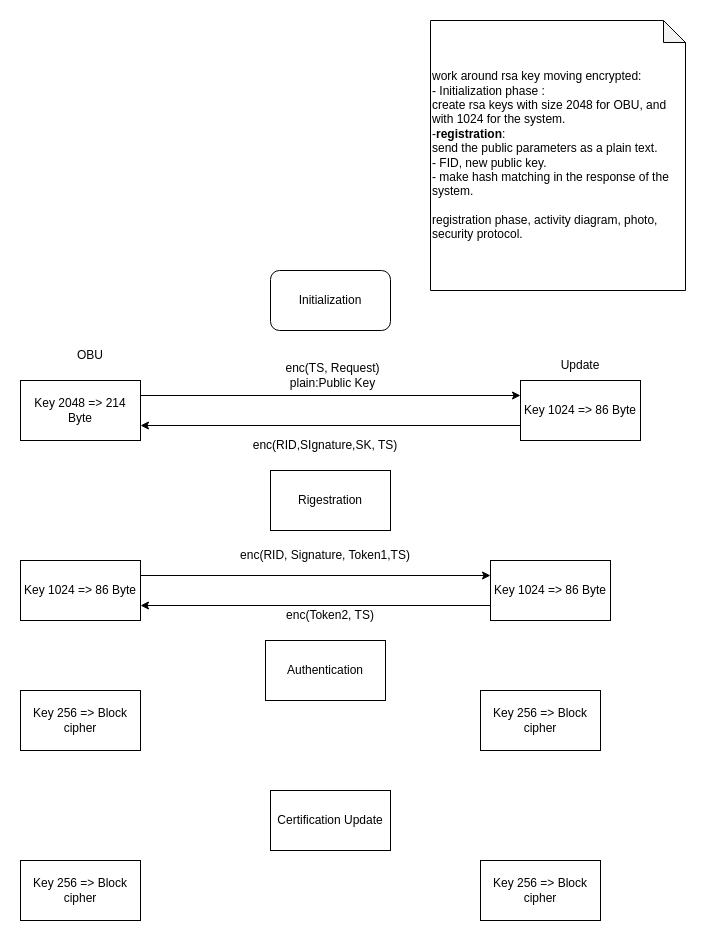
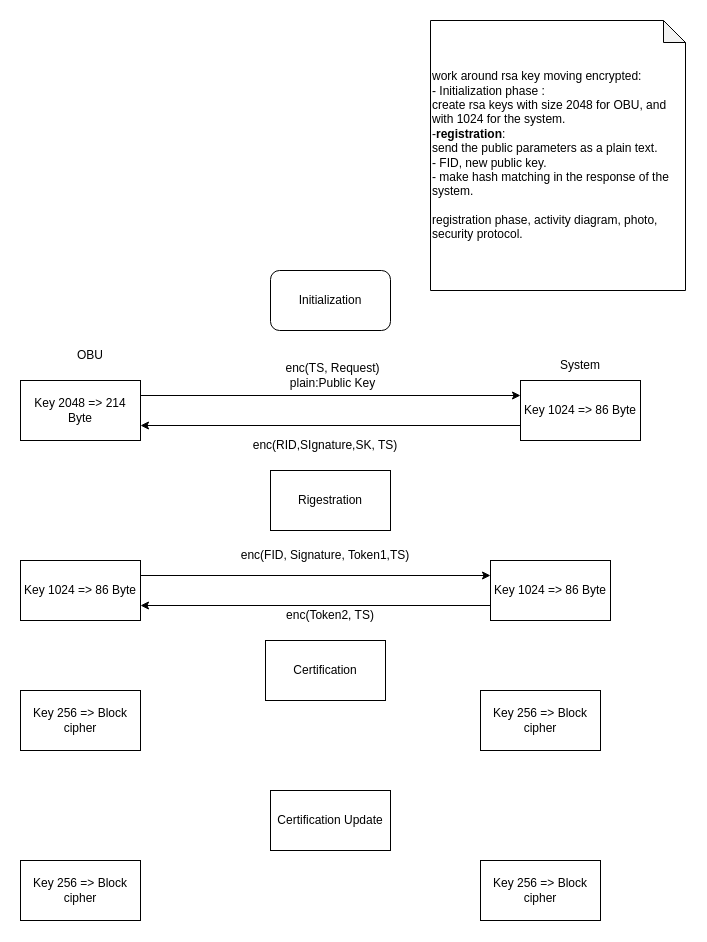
node "Update": label "Update" -> "System"
node "enc(RID, Signature, Token1,TS)": label "enc(RID, Signature, Token1,TS)" -> "enc(FID, Signature, Token1,TS)"
node "Authentication": label "Authentication" -> "Certification"
